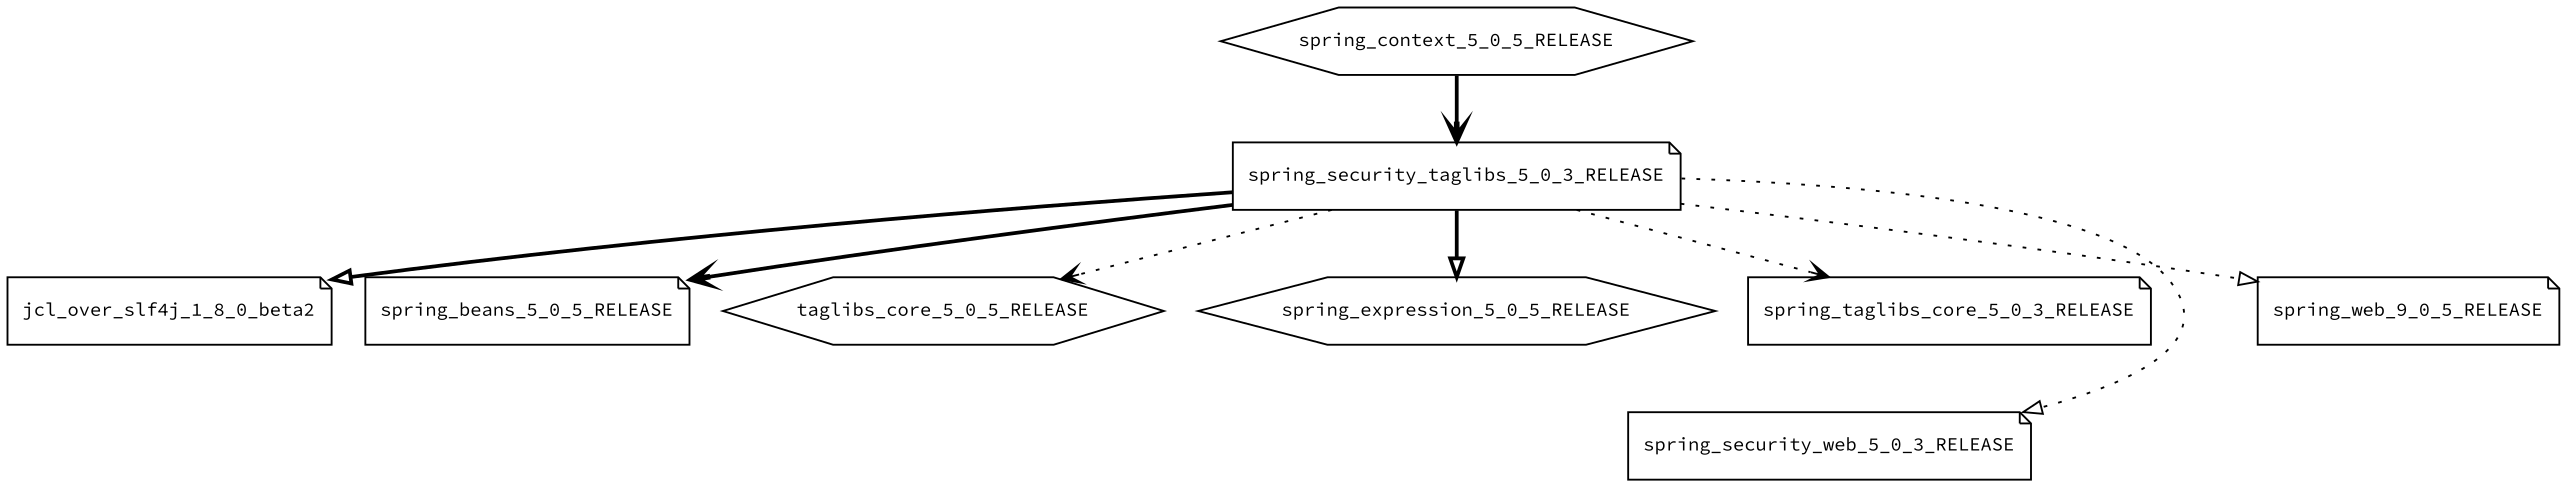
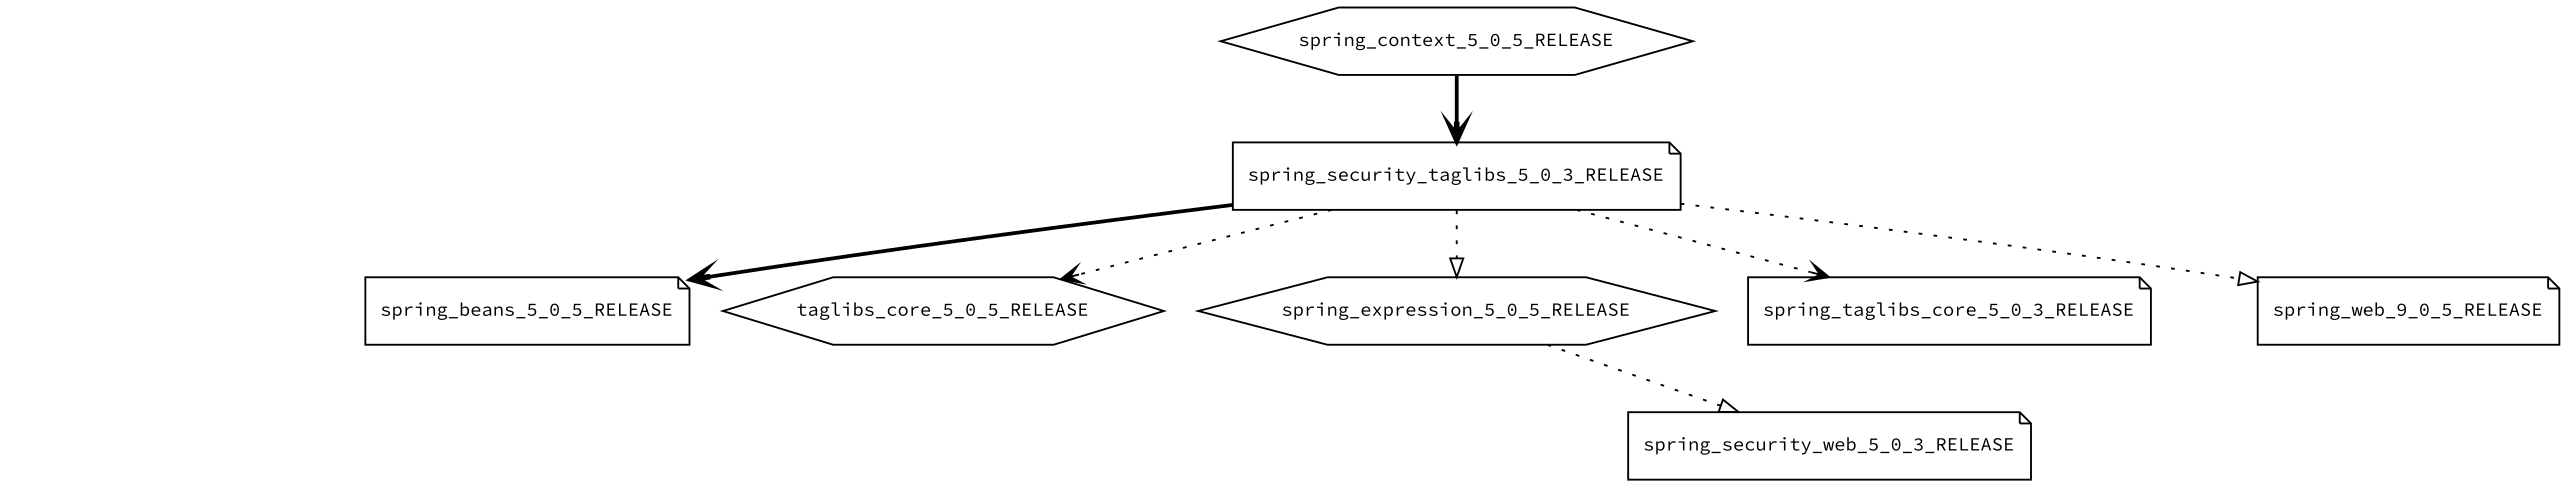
edge "spring_security_taglibs_5_0_3_RELEASE" -> "spring_security_web_5_0_3_RELEASE": now "spring_expression_5_0_5_RELEASE" -> "spring_security_web_5_0_3_RELEASE"
edge "spring_security_taglibs_5_0_3_RELEASE" -> "spring_expression_5_0_5_RELEASE": style bold -> dotted
node "jcl_over_slf4j_1_8_0_beta2": removed
